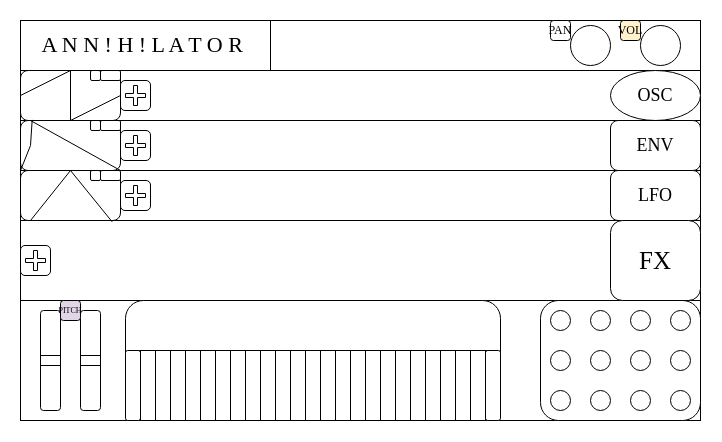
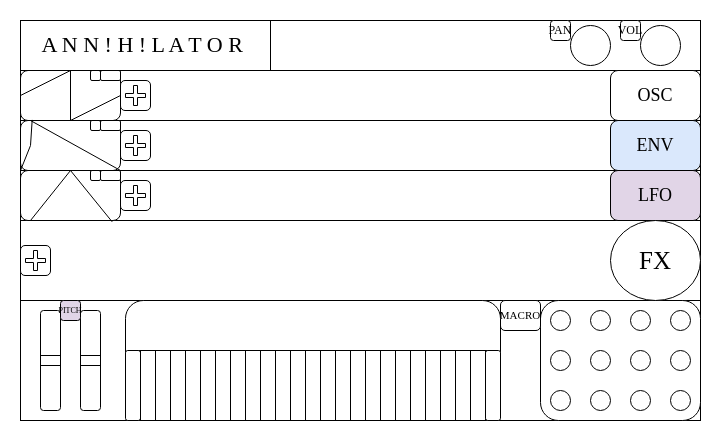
node "VOL": fillcolor #fff2cc -> #ffffff
node "OSC": shape ellipse -> rounded rectangle
node "ENV": fillcolor #ffffff -> #dae8fc
node "LFO": fillcolor #ffffff -> #e1d5e7
node "FX": shape rounded rectangle -> ellipse
node "MACRO": added
